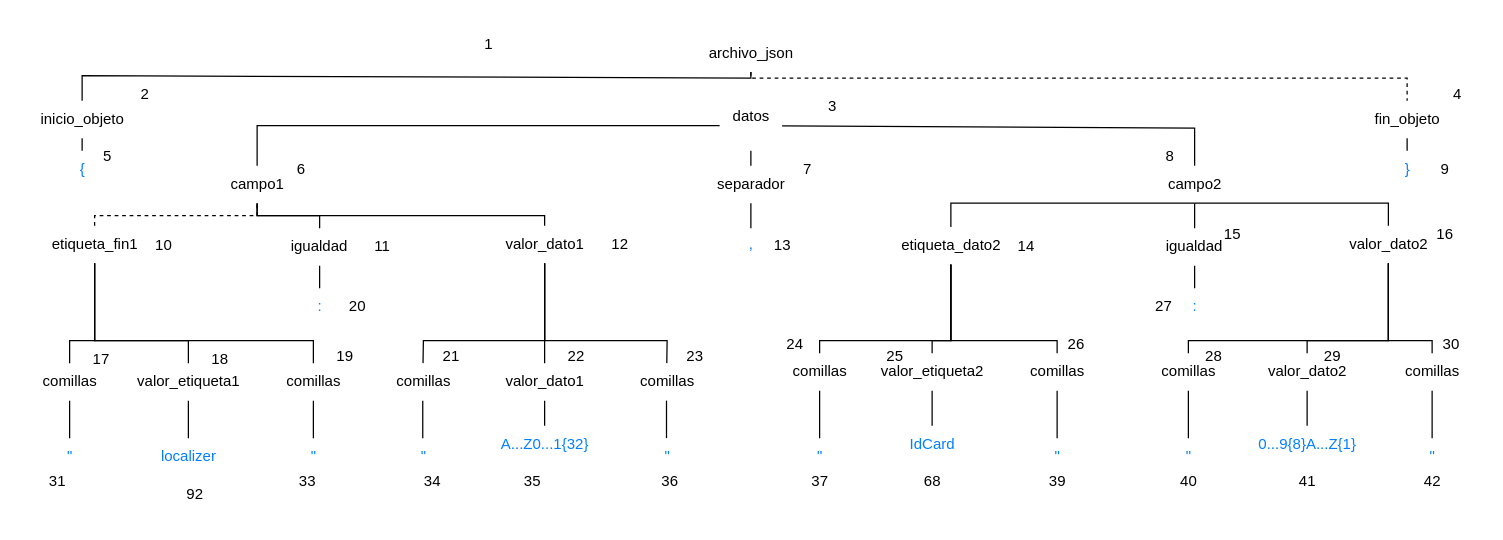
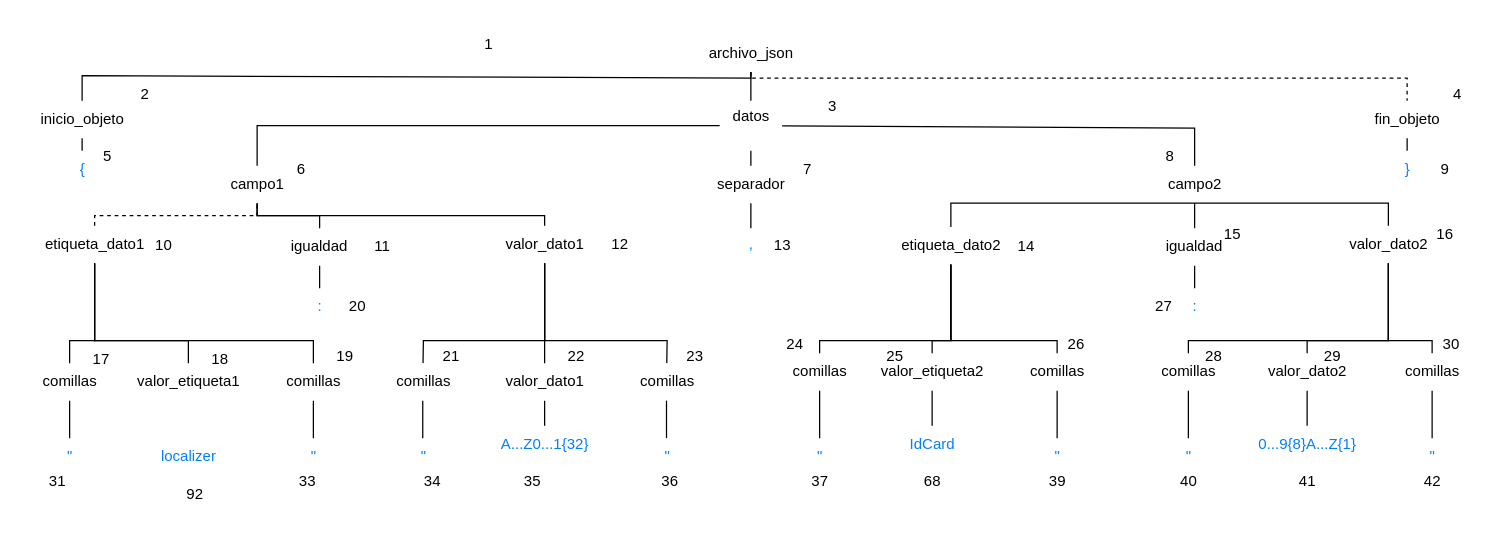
edge "archivo_json" -- "datos": added
node "etiqueta_fin1": label "etiqueta_fin1" -> "etiqueta_dato1"
edge "valor_etiqueta1" -- "localizer": removed
